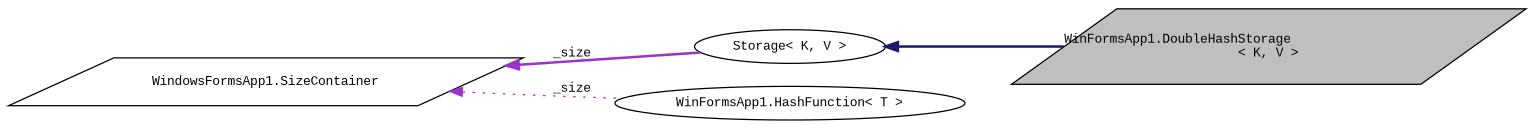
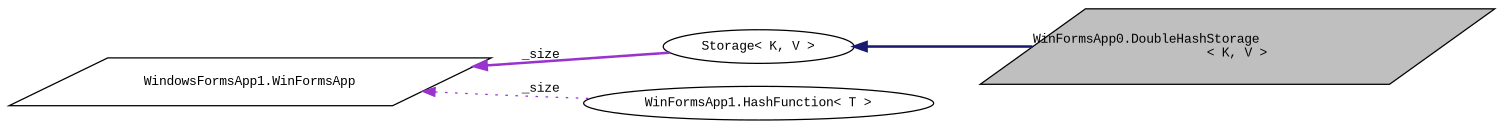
node "WinFormsApp1.DoubleHashStorage < K, V >": label "WinFormsApp1.DoubleHashStorage < K, V >" -> "WinFormsApp0.DoubleHashStorage < K, V >"
node "WindowsFormsApp1.SizeContainer": label "WindowsFormsApp1.SizeContainer" -> "WindowsFormsApp1.WinFormsApp"
